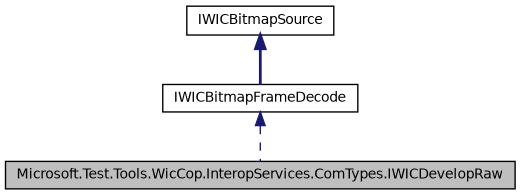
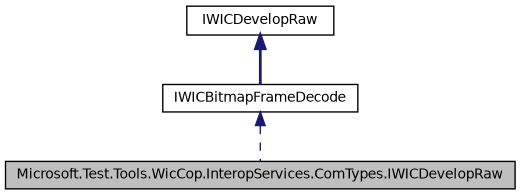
node "IWICBitmapSource": label "IWICBitmapSource" -> "IWICDevelopRaw"
